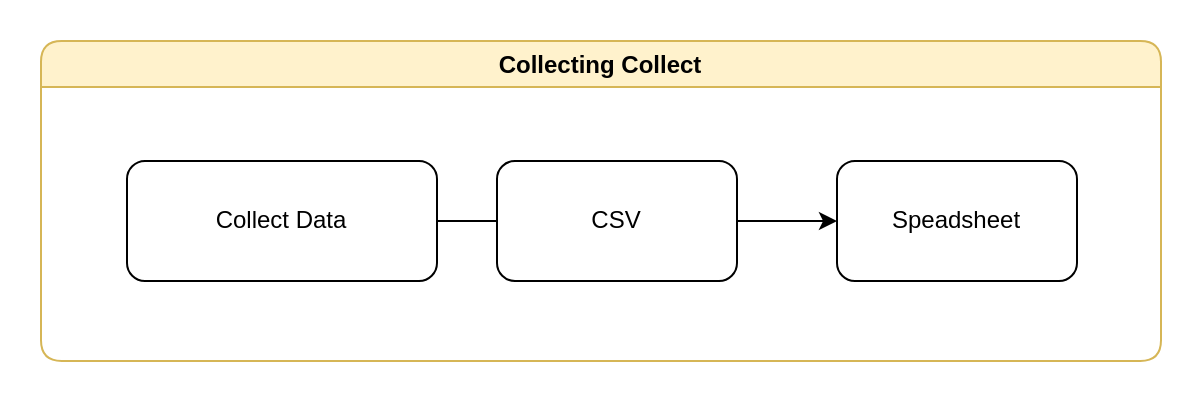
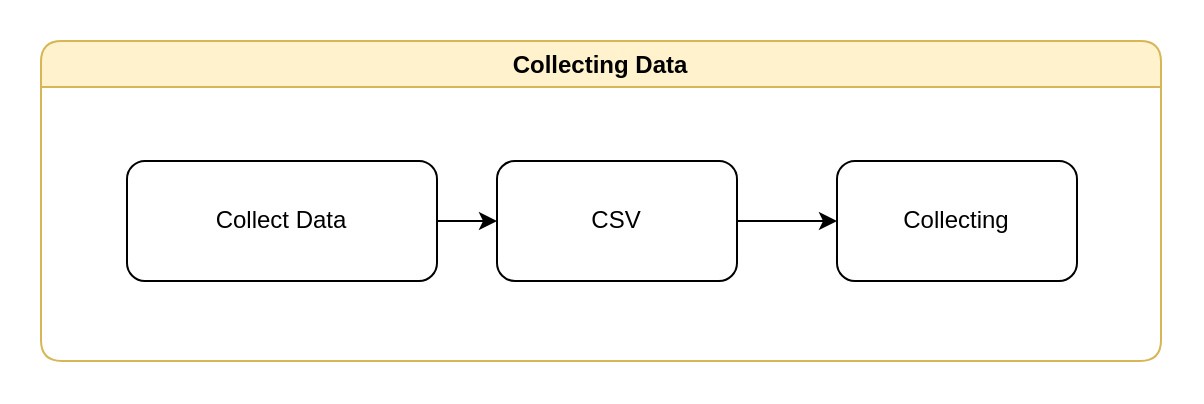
node "Collecting Collect": label "Collecting Collect" -> "Collecting Data"
edge "Collect Data" -- "CSV": arrowhead none -> classic
node "Speadsheet": label "Speadsheet" -> "Collecting"
